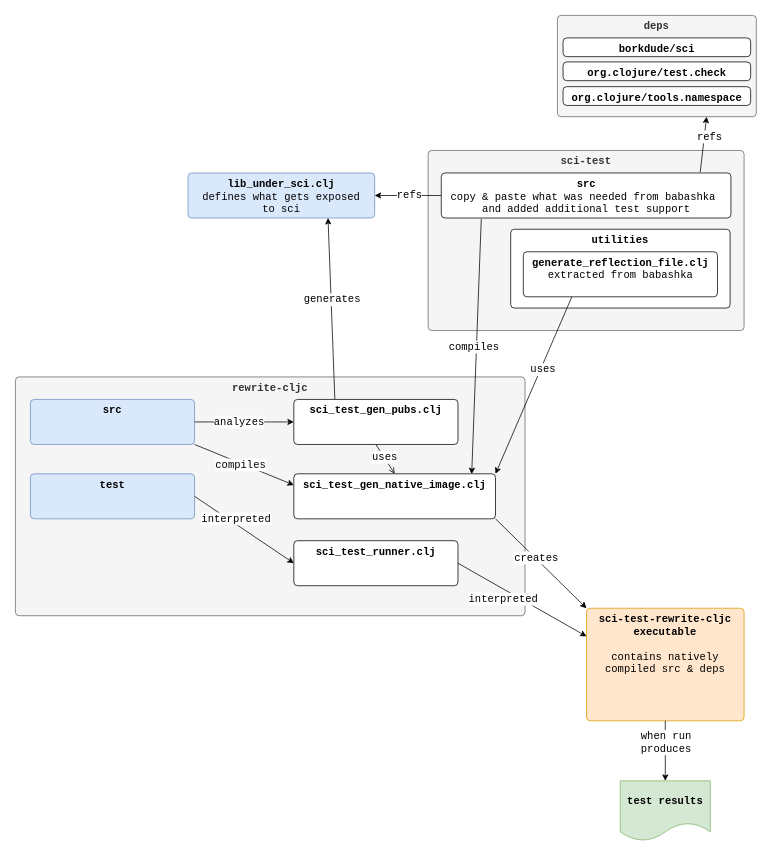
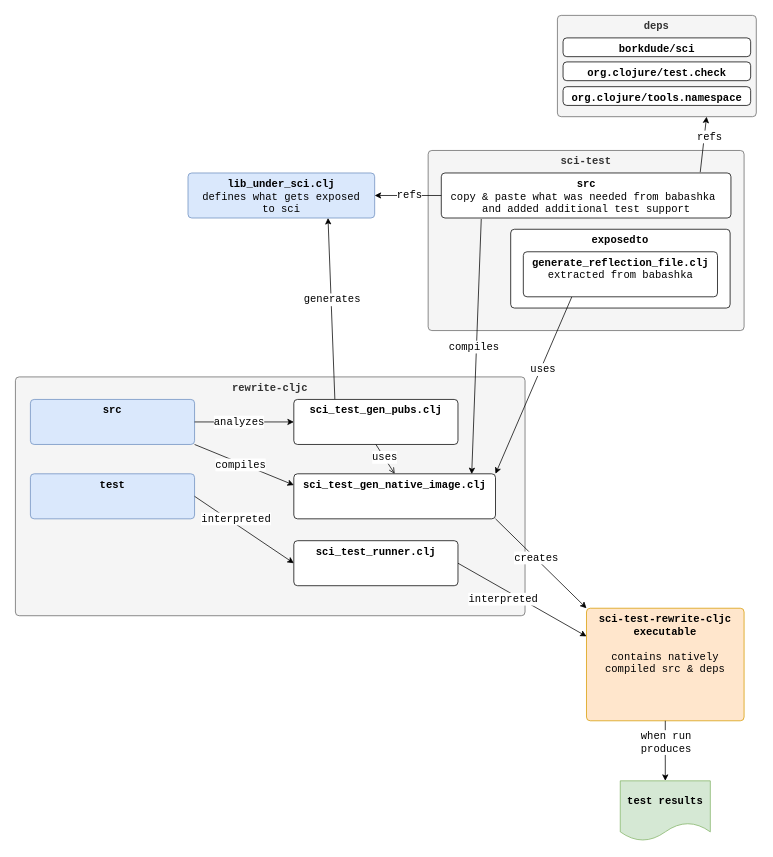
node "utilities": label "utilities" -> "exposedto"
